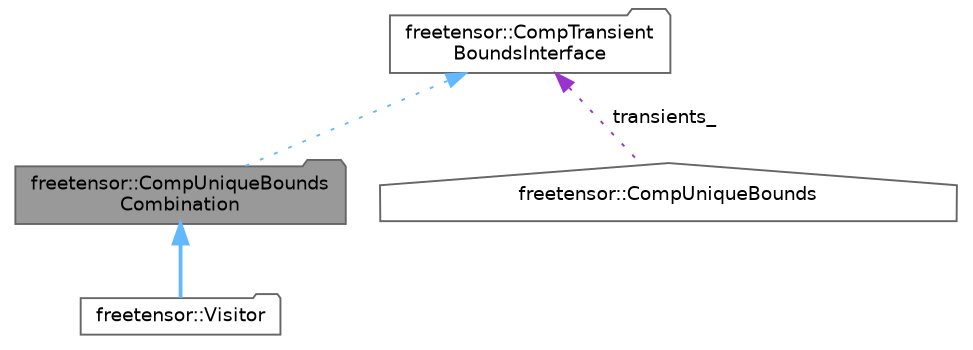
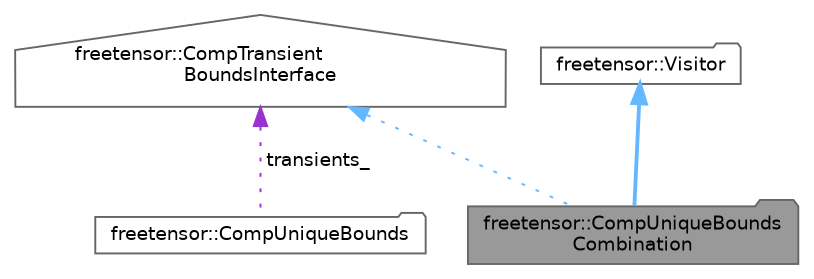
node "freetensor::CompTransient BoundsInterface": shape folder -> house
node "freetensor::CompUniqueBounds": shape house -> folder
edge "freetensor::Visitor" -> "freetensor::CompUniqueBounds Combination": reversed
